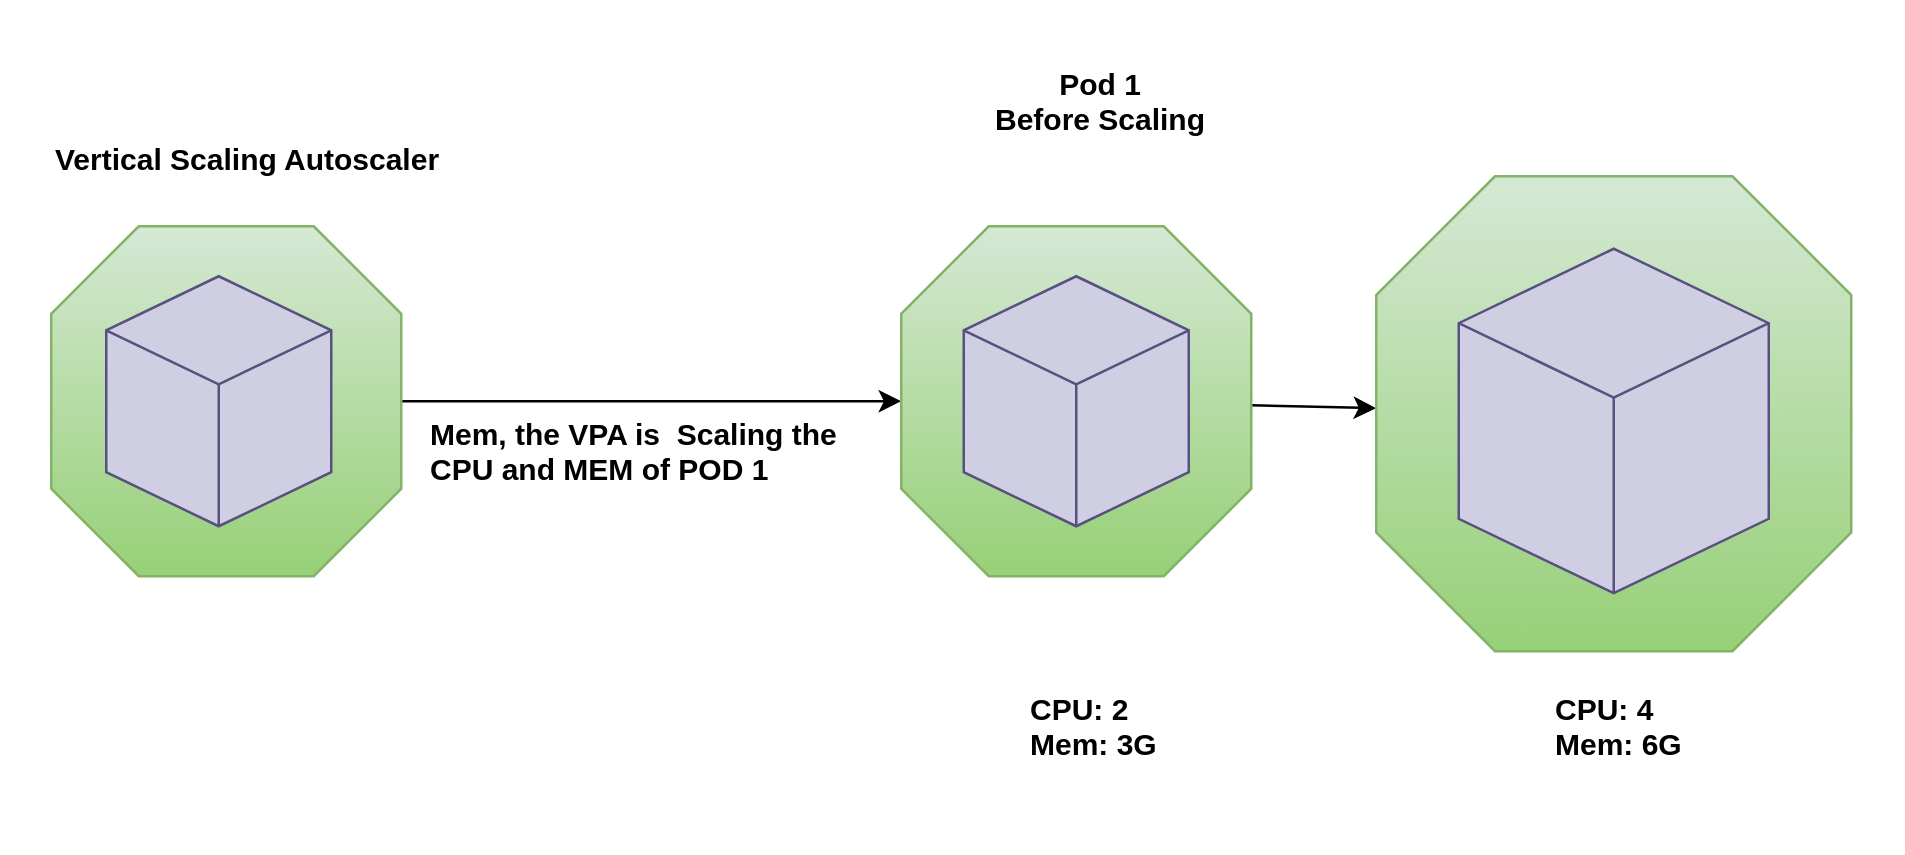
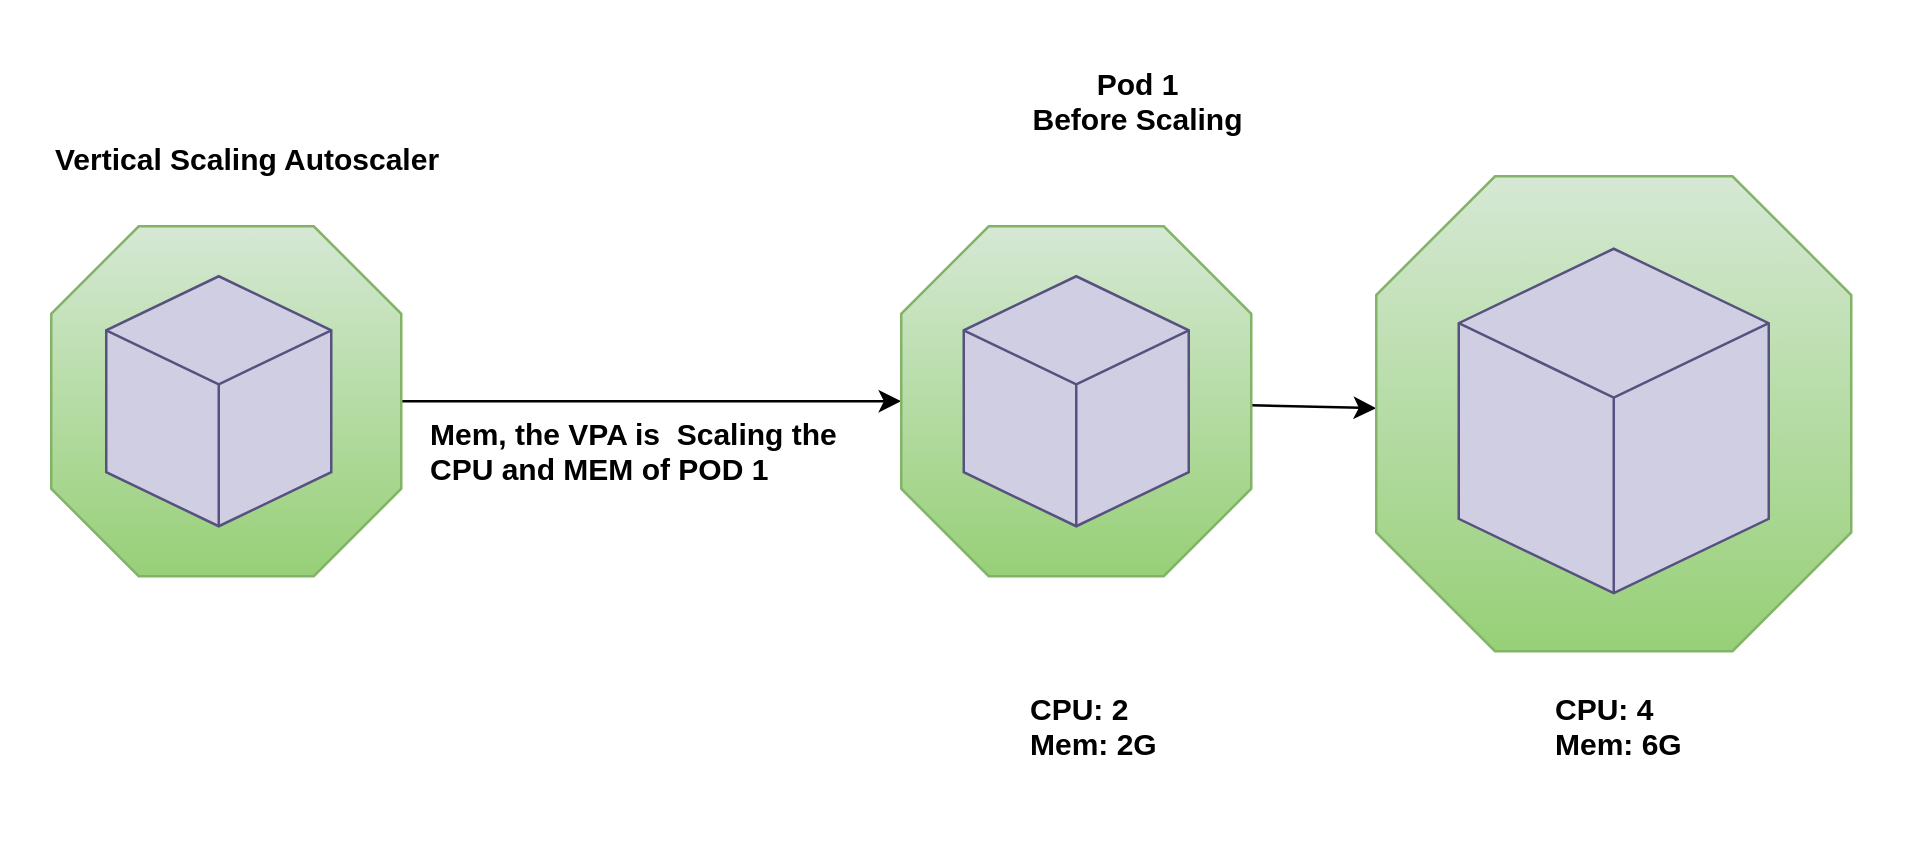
node "Pod 1Before Scaling": moved (1101, 114) -> (1139, 114)
node "CPU: 2Mem: 3G": label "CPU: 2Mem: 3G" -> "CPU: 2Mem: 2G"
